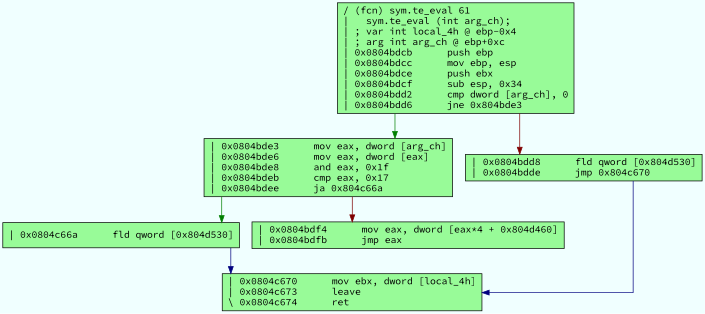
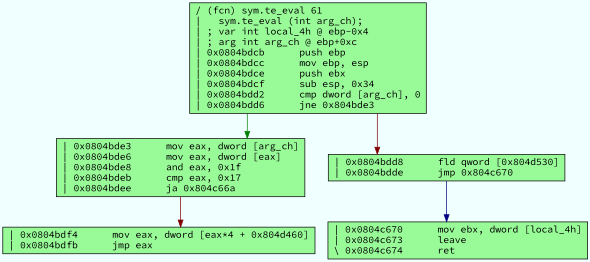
node "| 0x0804c66a      fld qword [0x804d530]": removed
